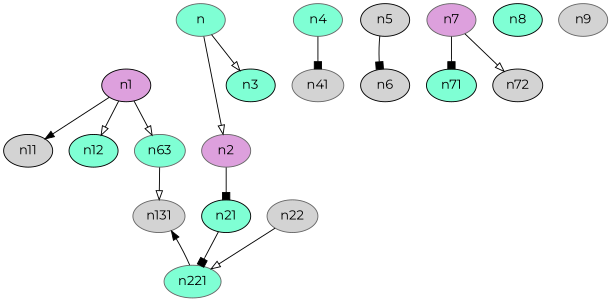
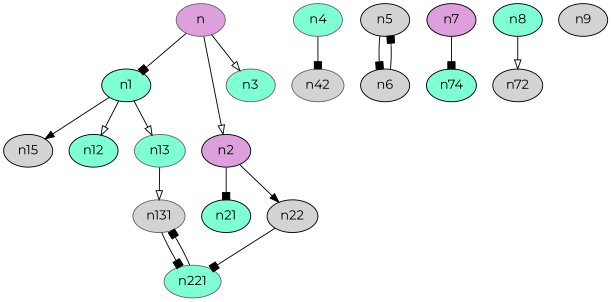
node "n": fillcolor aquamarine -> plum
node "n7": color gray40 -> black
node "n9": color gray40 -> black
edge "n7" -> "n72": now "n8" -> "n72"
edge "n" -> "n1": added
edge "n6" -> "n5": added
node "n1": fillcolor plum -> aquamarine
node "n3": color black -> gray40
node "n41": label "n41" -> "n42"
node "n71": label "n71" -> "n74"
node "n11": label "n11" -> "n15"
node "n63": label "n63" -> "n13"
node "n2": color gray40 -> black
edge "n2" -> "n22": added
node "n22": color gray40 -> black
edge "n21" -> "n221": now "n131" -> "n221"
edge "n22" -> "n221": arrowhead onormal -> box
edge "n221" -> "n131": arrowhead normal -> box
